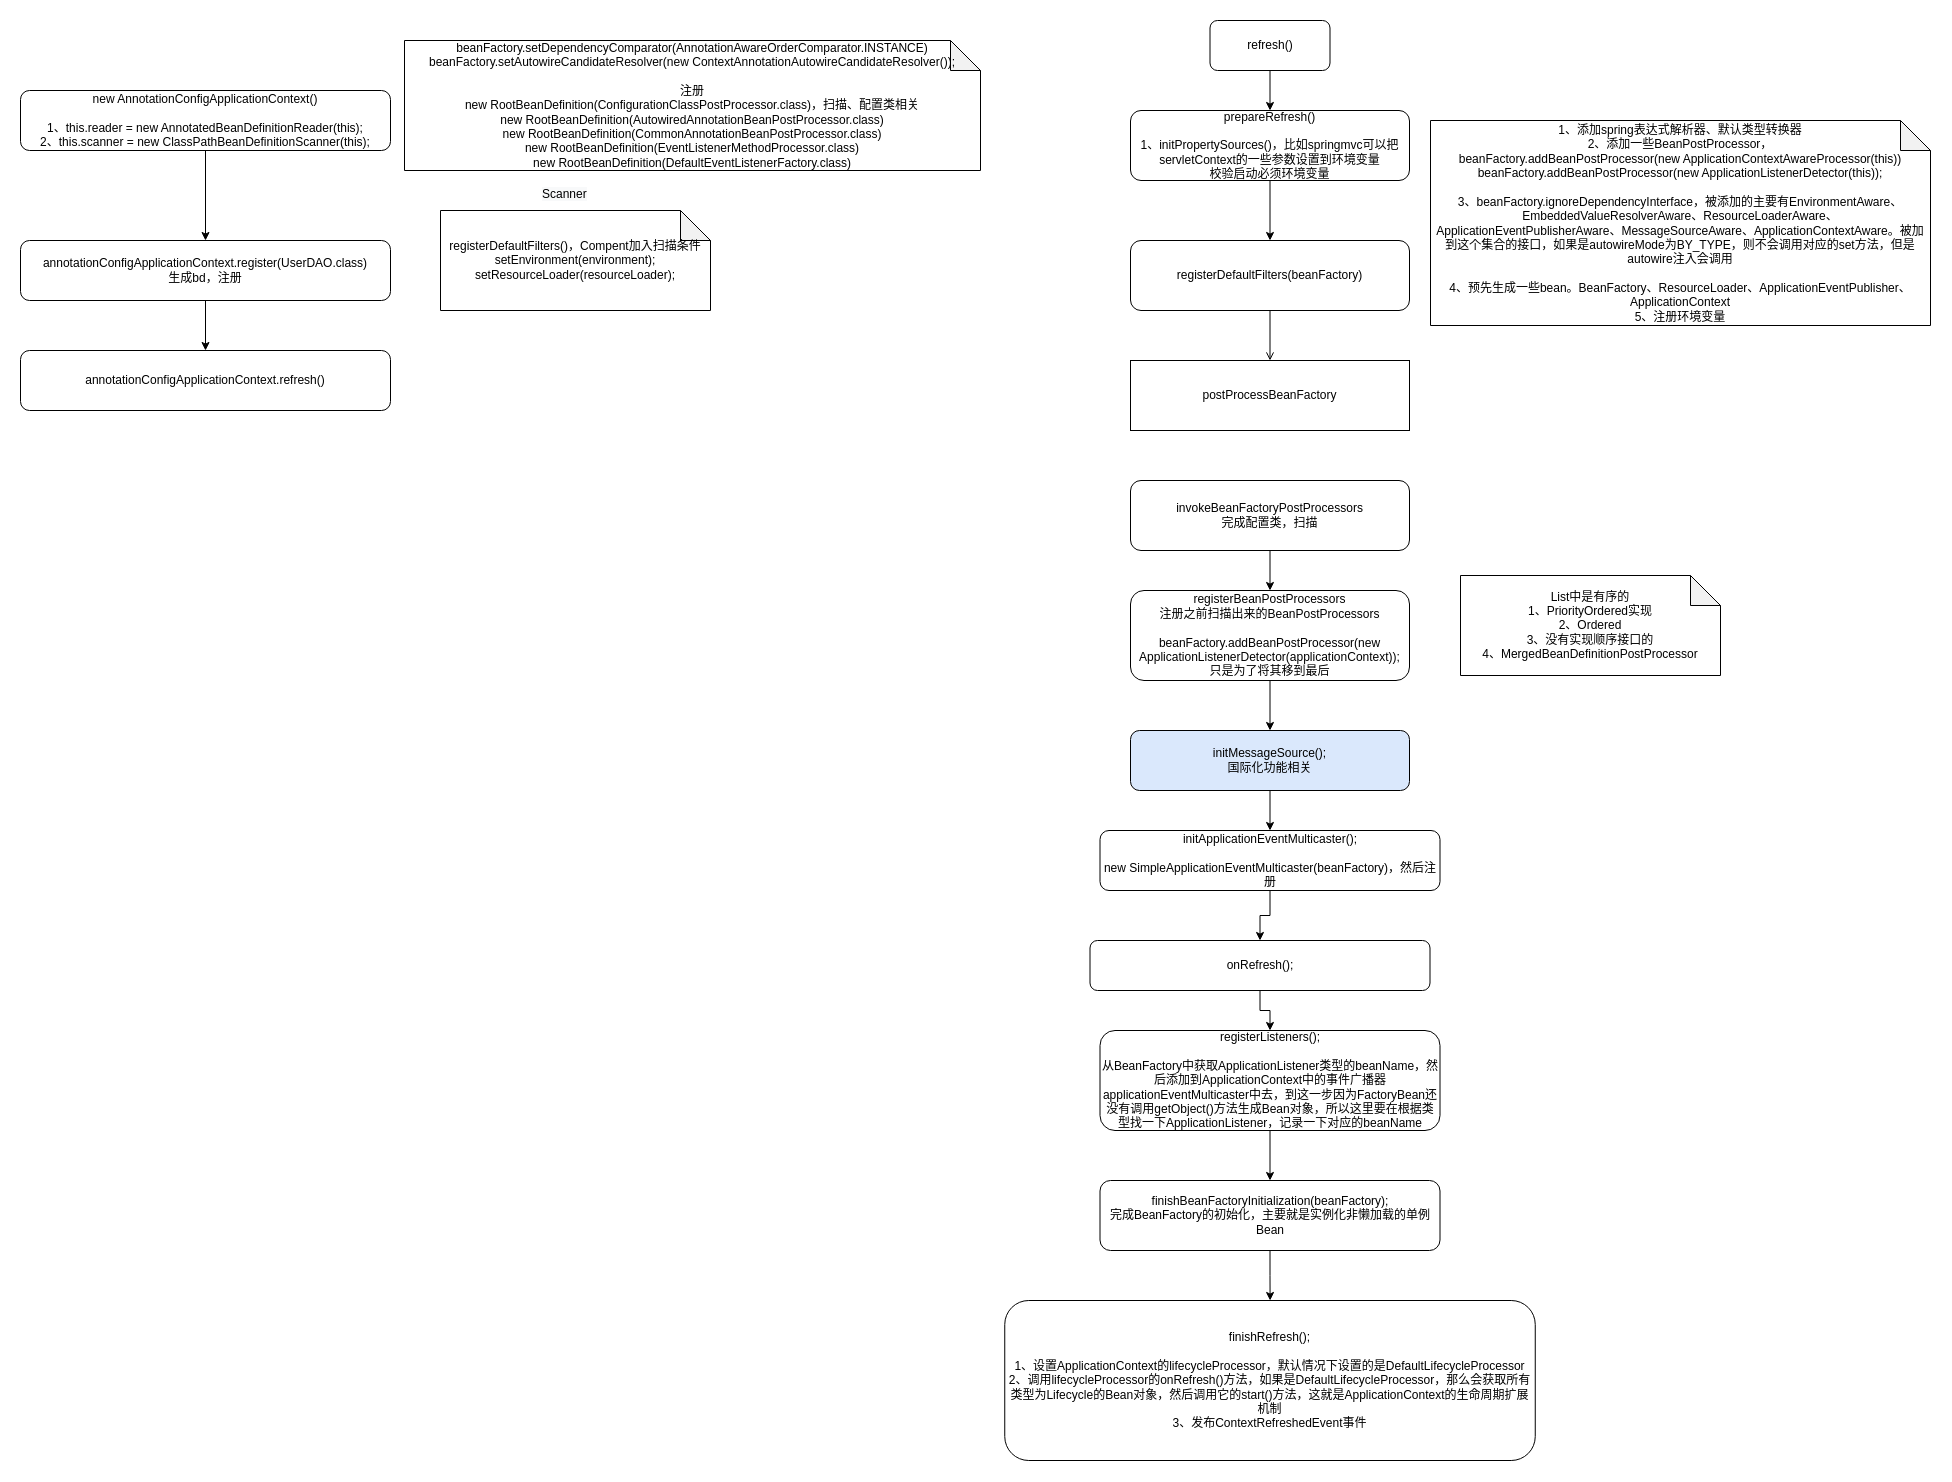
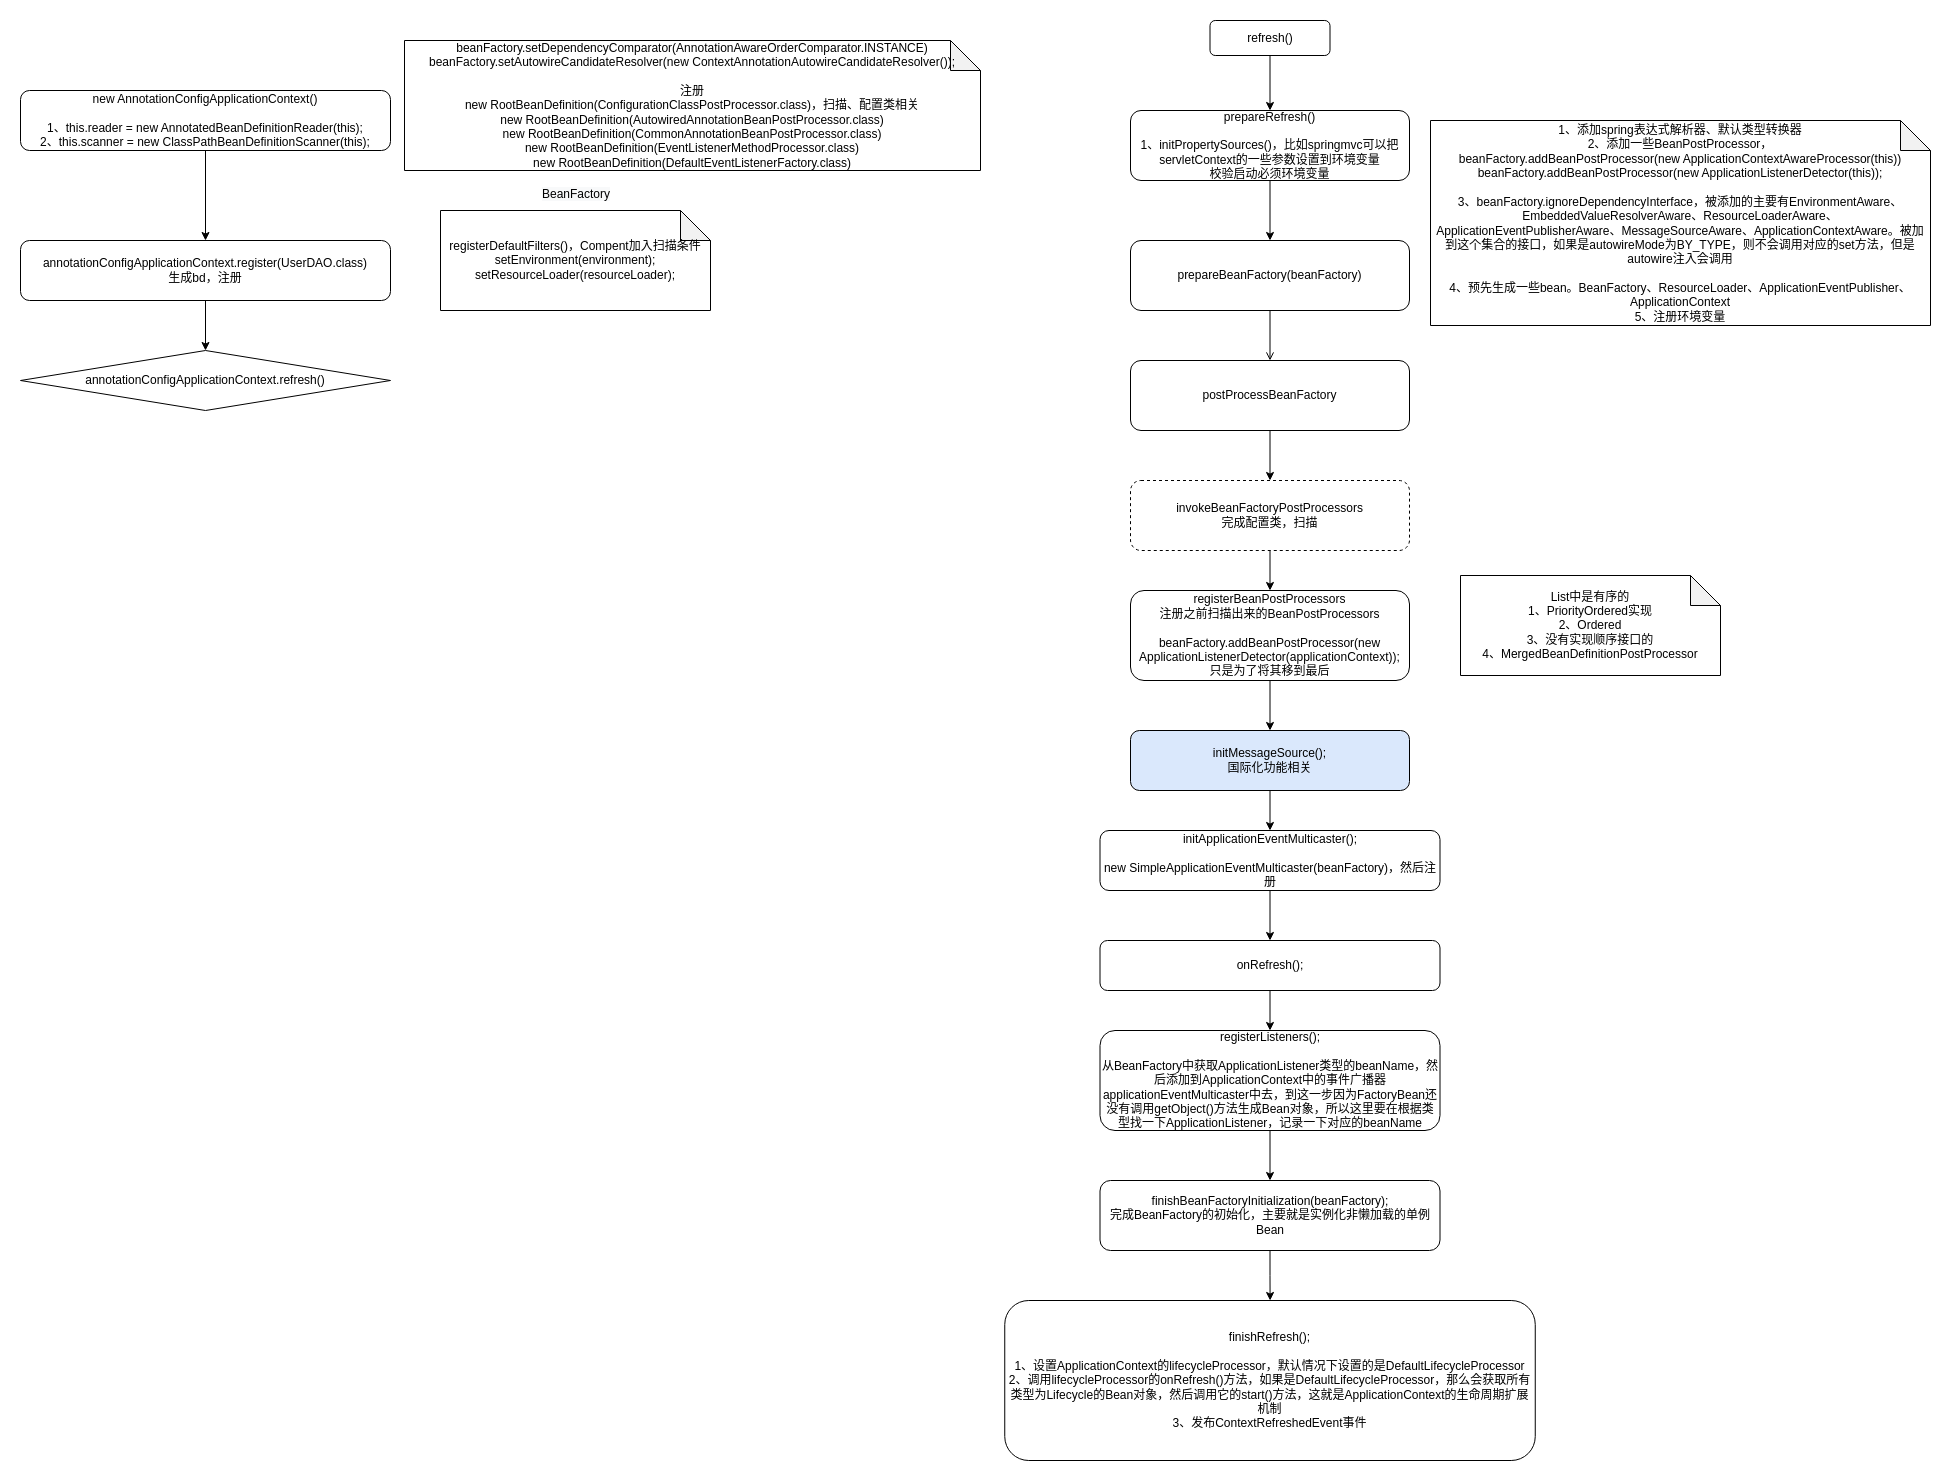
node "refresh()": size 120x50 -> 120x35
node "Scanner": label "Scanner" -> "BeanFactory"
node "registerDefaultFilters(beanFactory)": label "registerDefaultFilters(beanFactory)" -> "prepareBeanFactory(beanFactory)"
node "annotationConfigApplicationContext.refresh()": shape rounded rectangle -> diamond
node "postProcessBeanFactory": shape rectangle -> rounded rectangle
edge "postProcessBeanFactory" -> "invokeBeanFactoryPostProcessors 完成配置类，扫描": added
node "invokeBeanFactoryPostProcessors 完成配置类，扫描": style solid -> dashed
node "onRefresh();": moved (1260, 966) -> (1270, 966)
